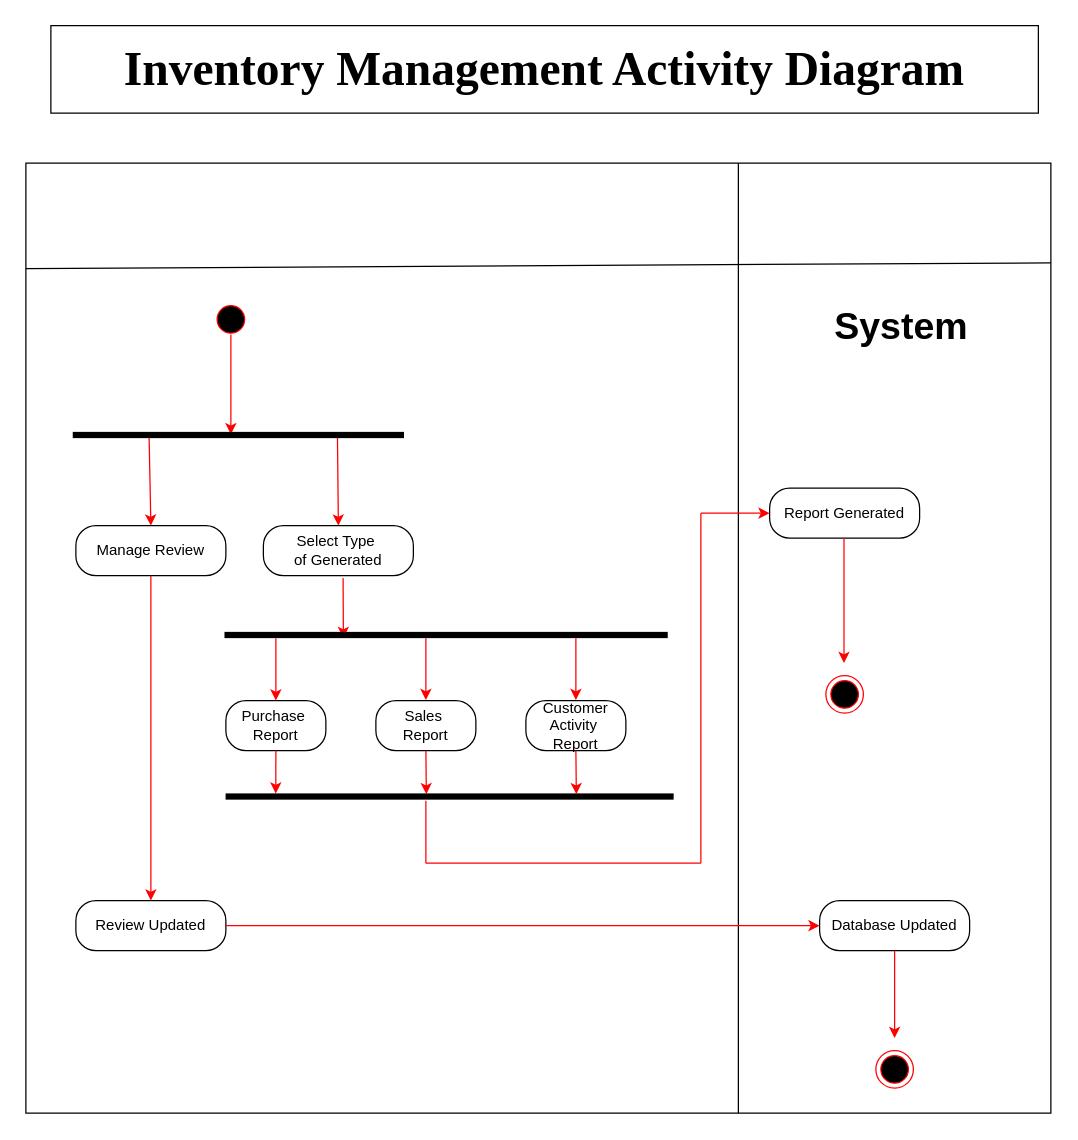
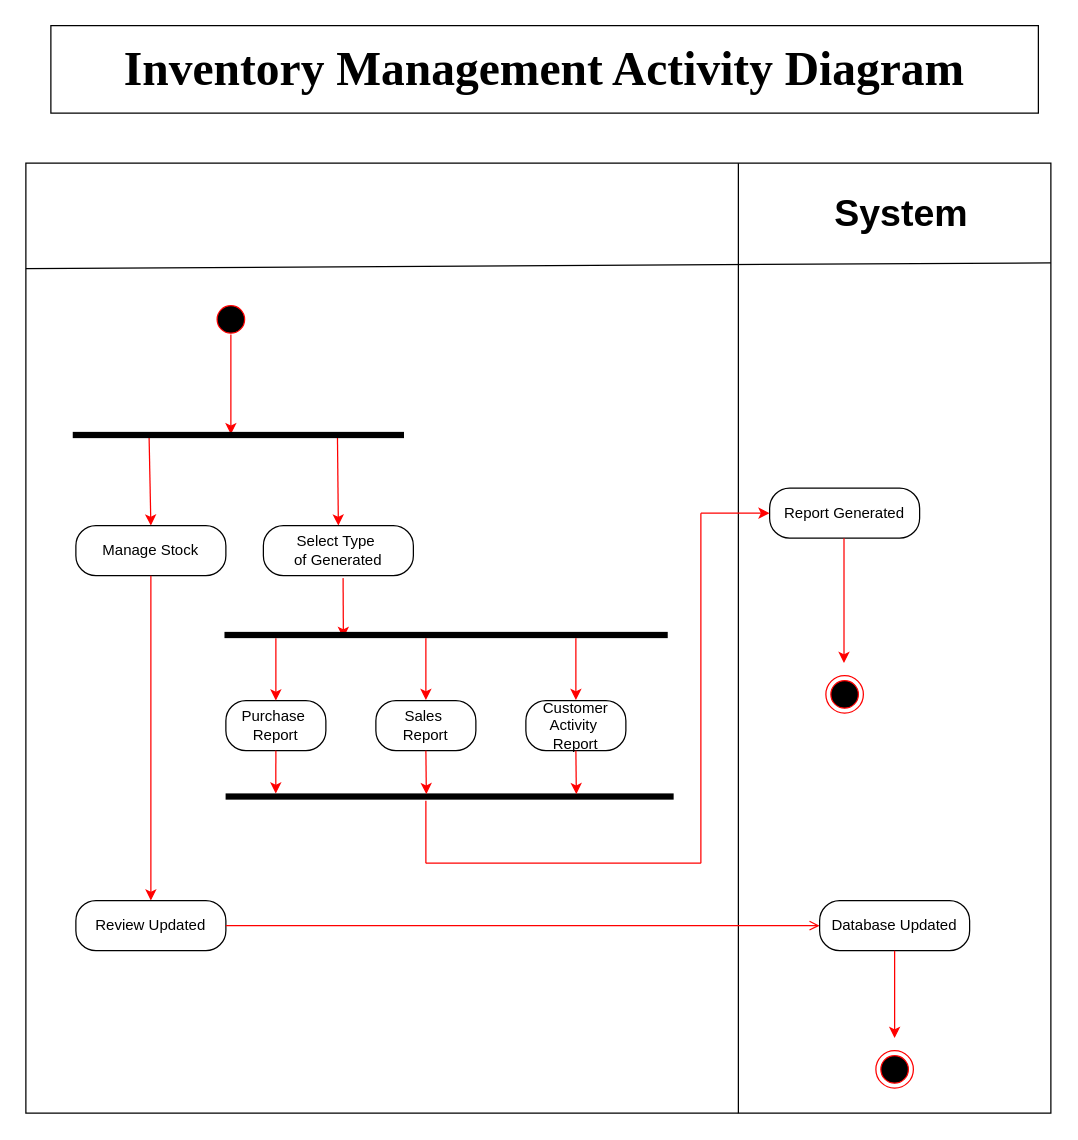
node "System": moved (901, 326) -> (901, 213)
node "Manage Review": label "Manage Review" -> "Manage Stock"
edge "Review Updated" -> "Database Updated": arrowhead classic -> open
